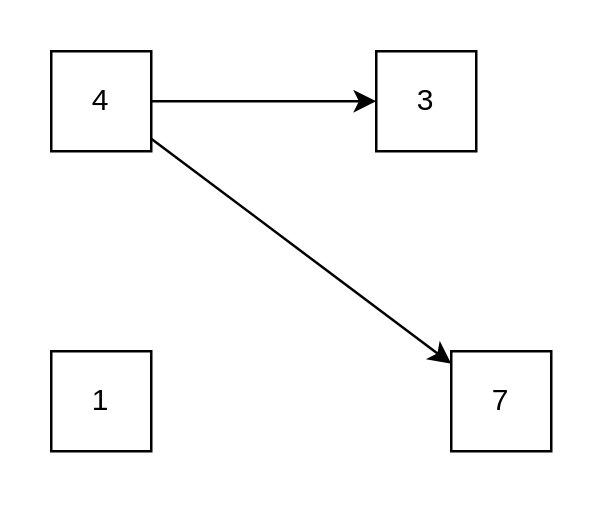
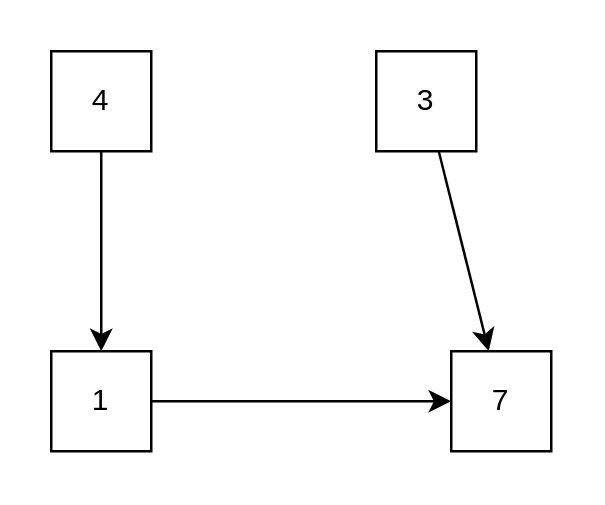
edge "4" -> "3": removed
edge "3" -> "7": added
edge "4" -> "7": now "4" -> "1"
edge "1" -> "7": added
